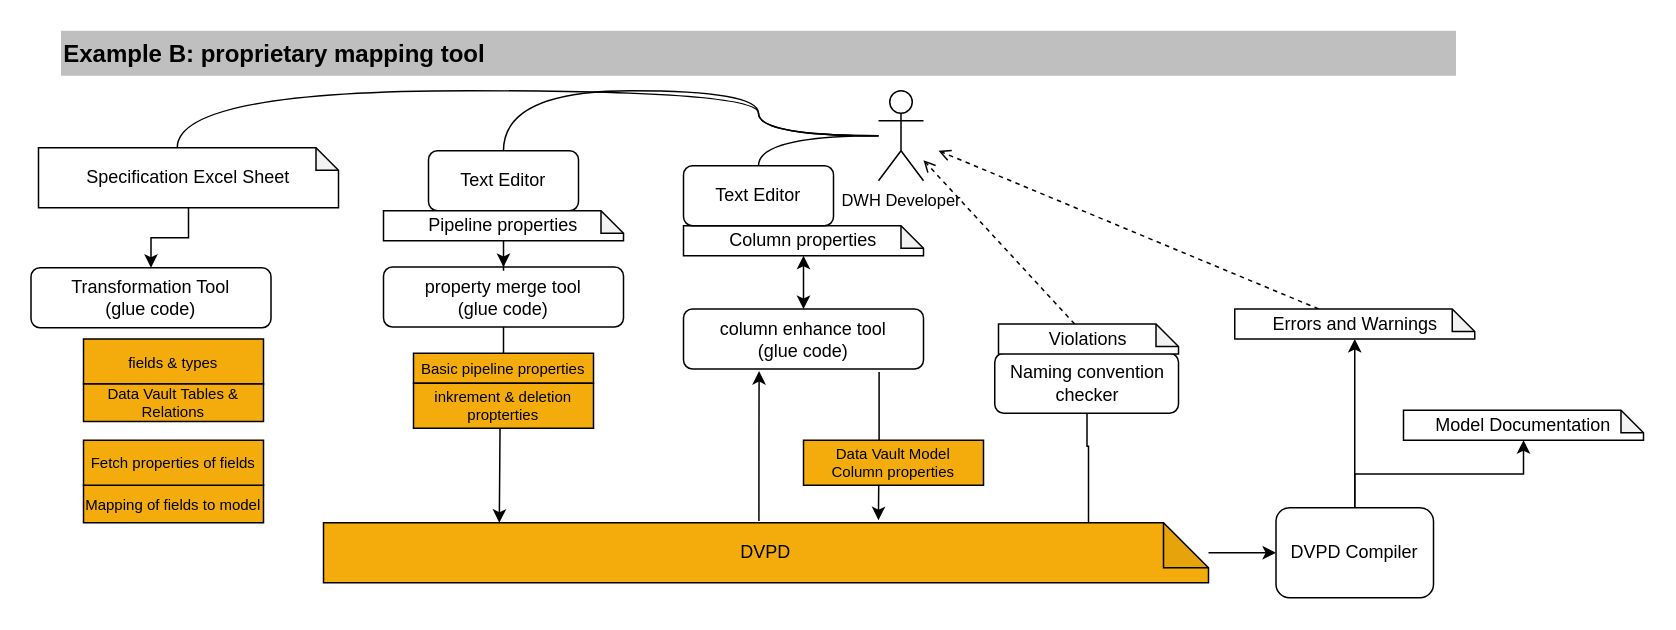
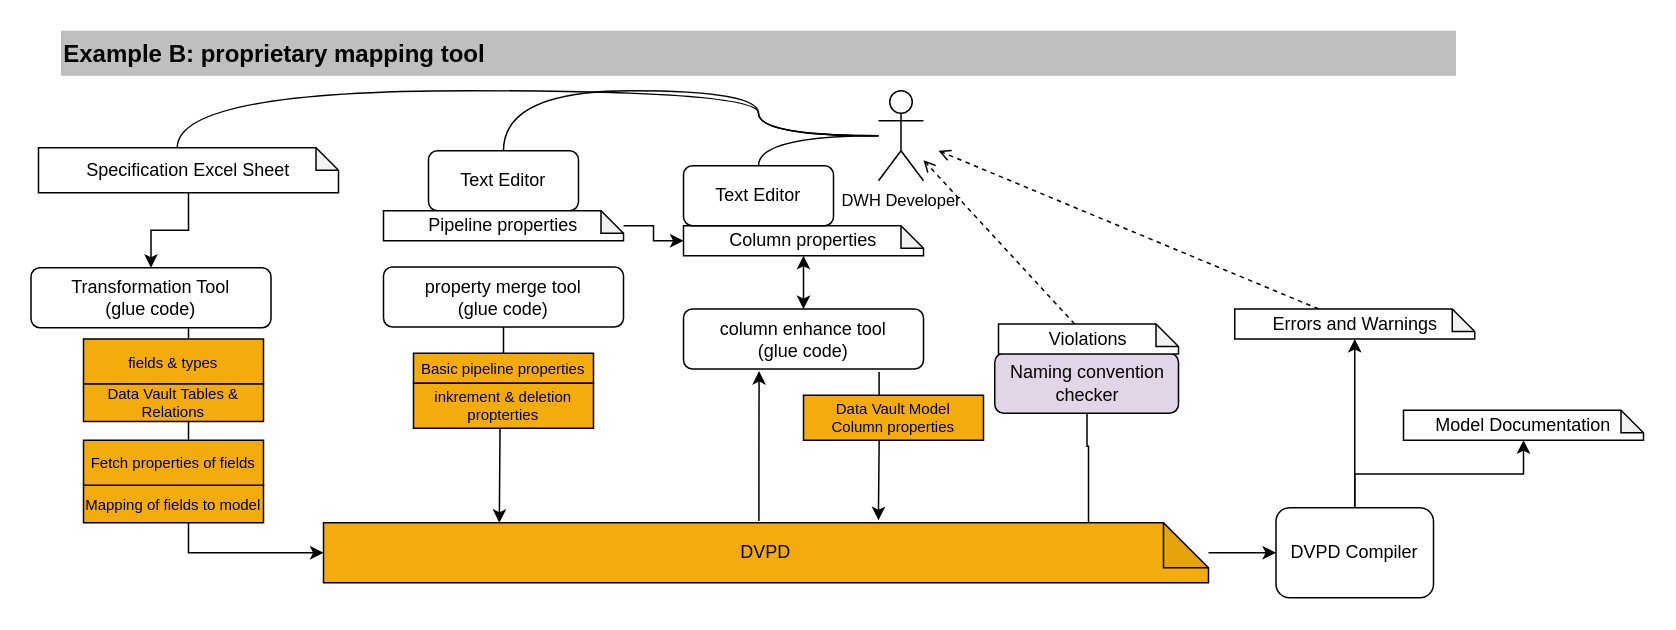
node "Specification Excel Sheet": size 300x60 -> 300x45
edge "Pipeline properties" -> "property merge tool (glue code)": now "Pipeline properties" -> "Column properties"
node "Naming convention checker": fillcolor #ffffff -> #e1d5e7
node "Data Vault ModelColumn properties": moved (893, 463) -> (893, 418)
edge "Transformation Tool (glue code)" -> "DVPD": added
